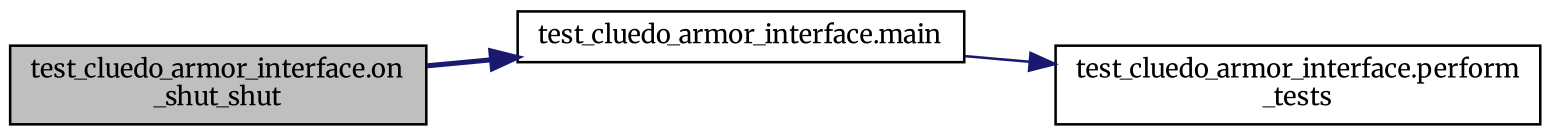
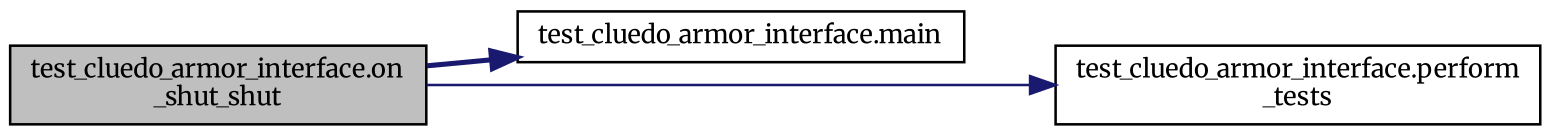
edge "test_cluedo_armor_interface.main" -> "test_cluedo_armor_interface.perform _tests": now "test_cluedo_armor_interface.on _shut_shut" -> "test_cluedo_armor_interface.perform _tests"
